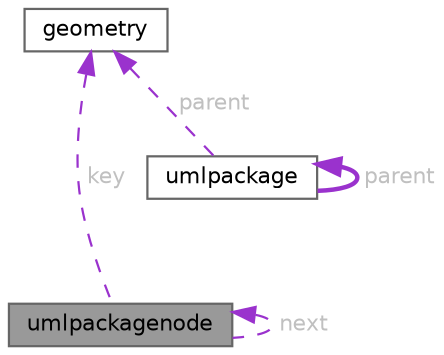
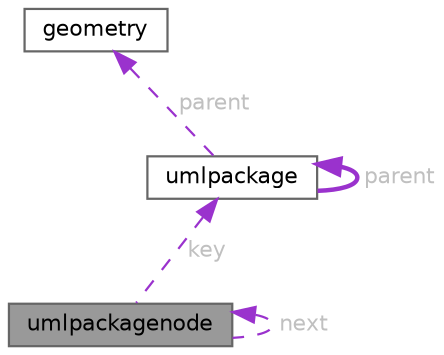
edge "umlpackagenode" -> "geometry": now "umlpackagenode" -> "umlpackage"
